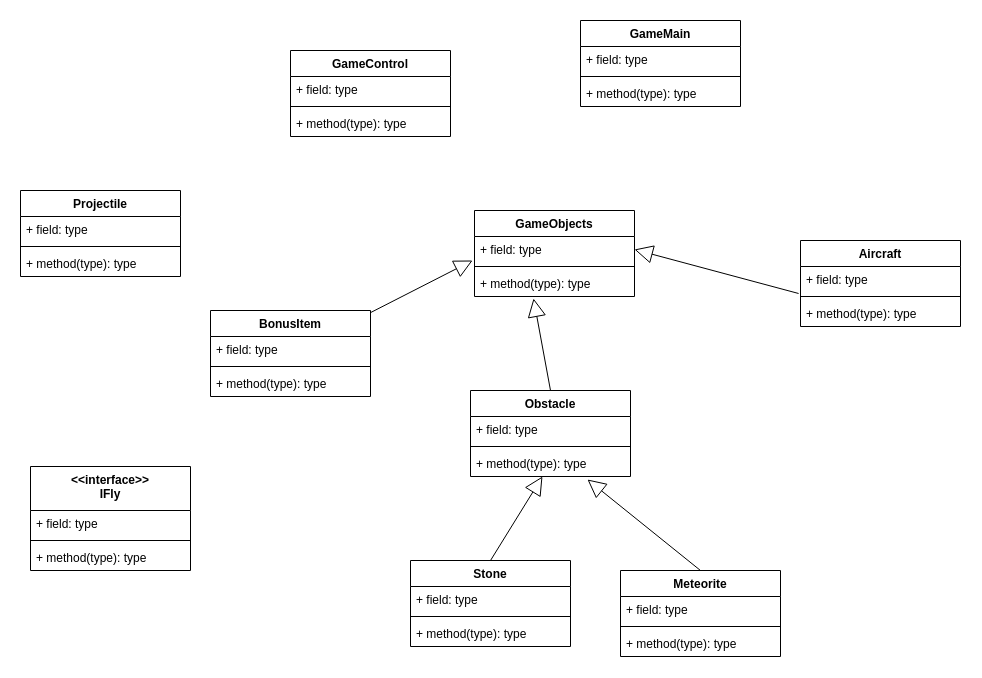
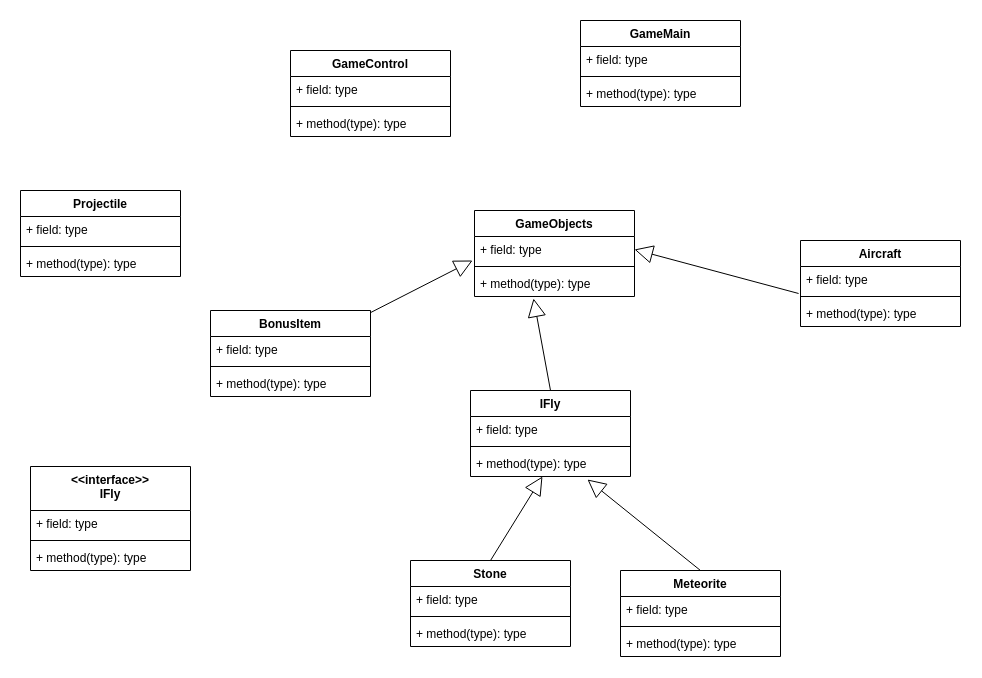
node "Obstacle": label "Obstacle" -> "IFly"
